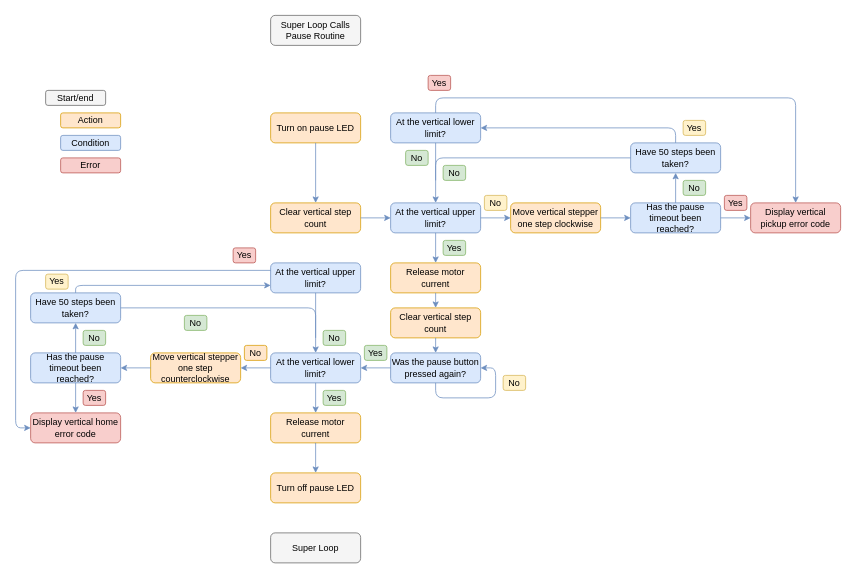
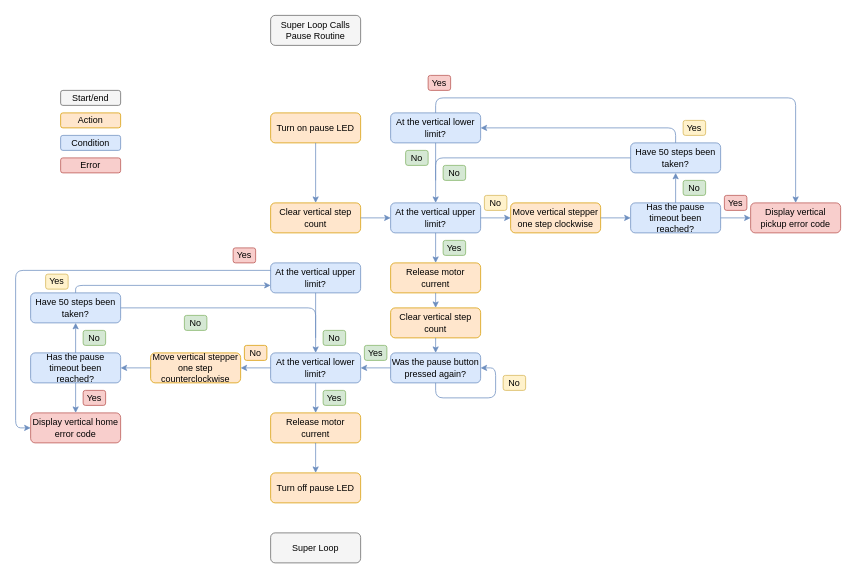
node "Start/end": moved (75, 98) -> (90, 98)
